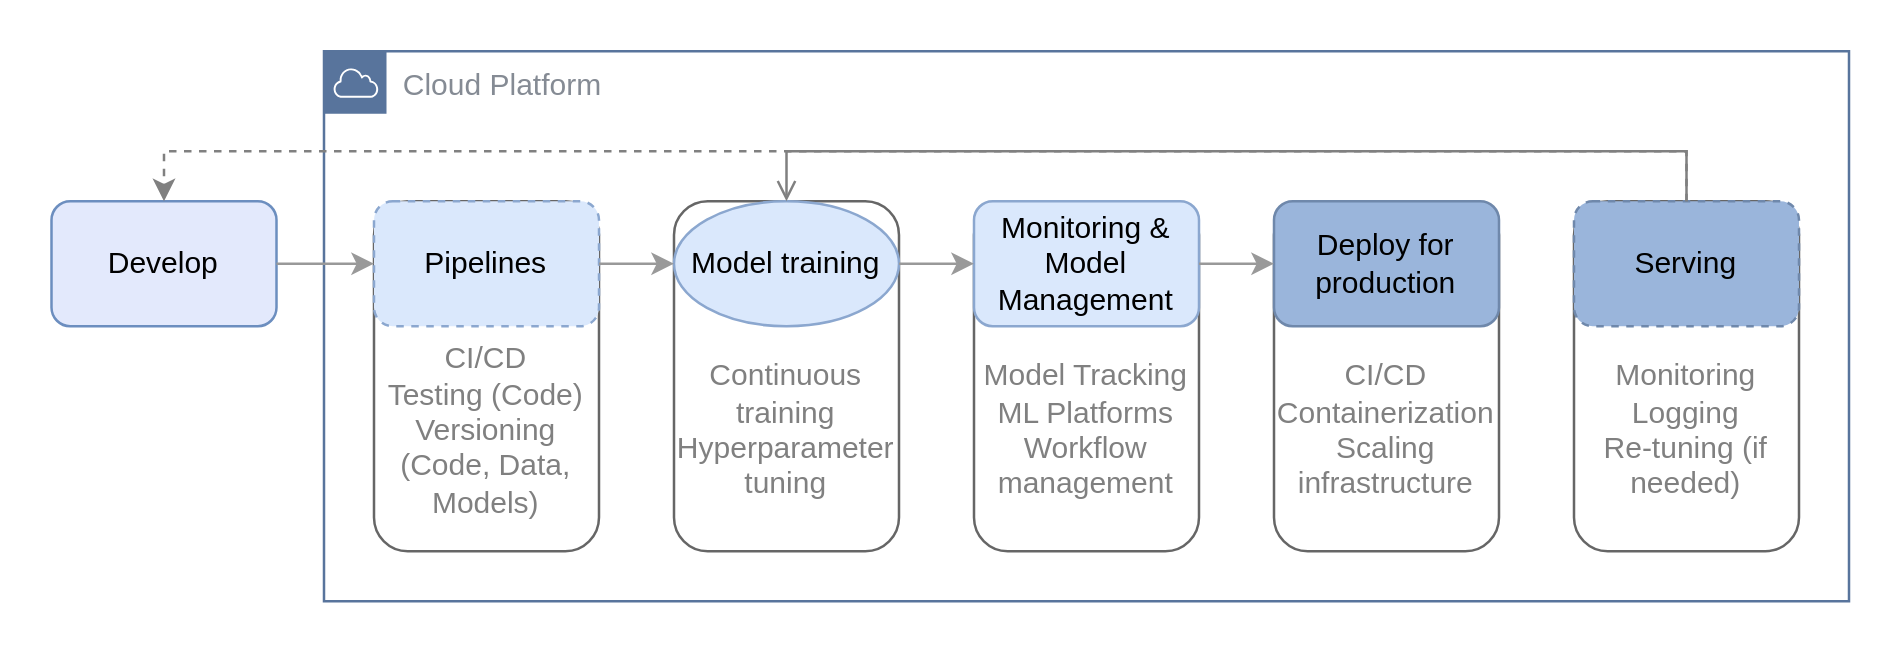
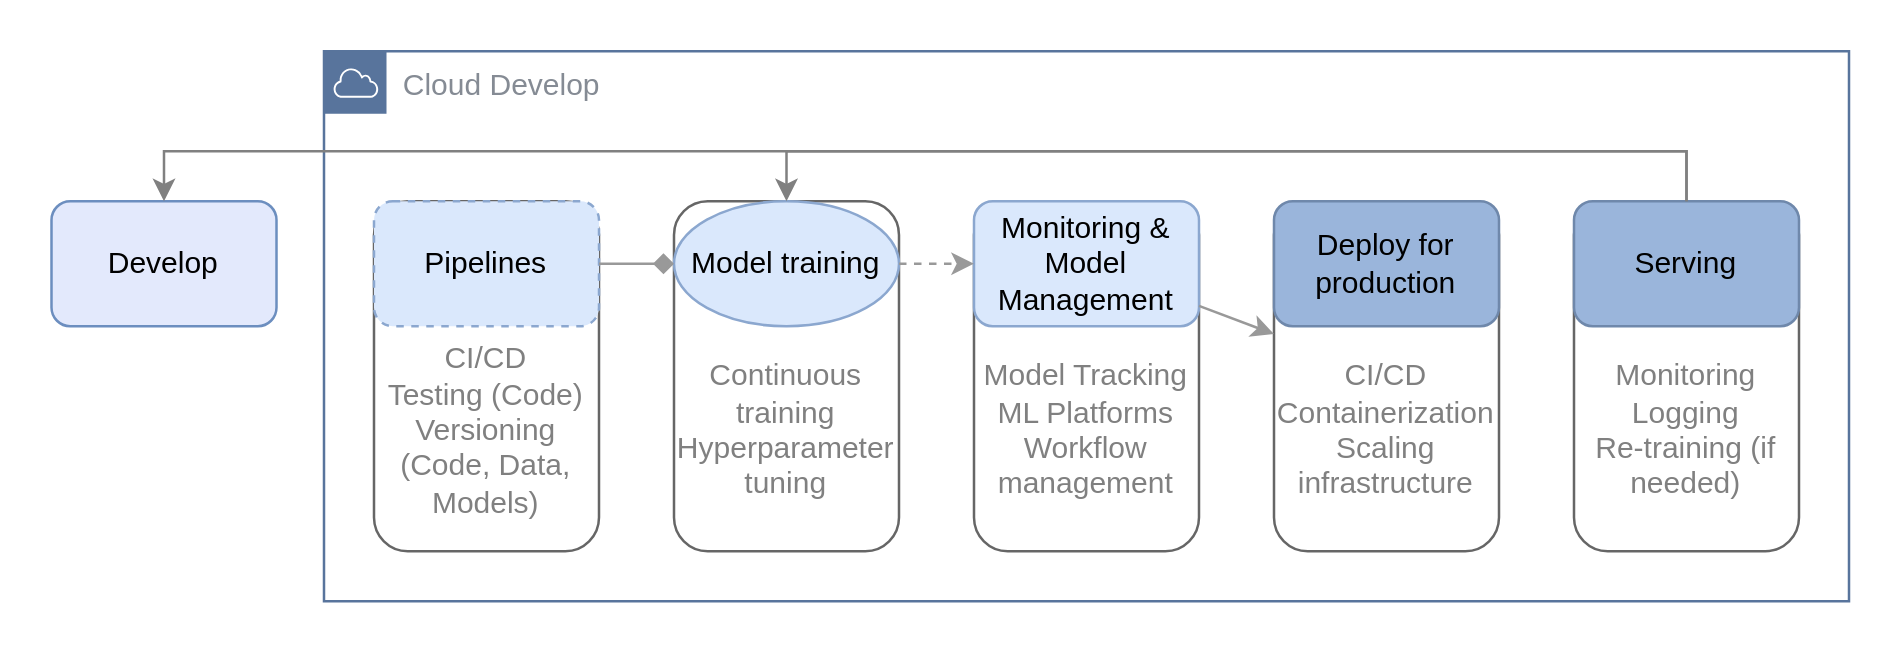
node "Cloud Platform": label "Cloud Platform" -> "Cloud Develop"
edge "Serving" -> "Develop": style dashed -> solid
edge "Serving" -> "Model training": arrowhead open -> classic
edge "Develop" -> "Pipelines": removed
edge "Pipelines" -> "Model training": arrowhead classic -> diamond
edge "Model training" -> "Monitoring & Model Management": style solid -> dashed
edge "Monitoring & Model Management" -> "Deploy for production": now "Monitoring & Model Management" -> "CI/CD Containerization Scaling infrastructure"
node "Serving": style dashed -> solid
node "Monitoring Logging Re-tuning (if needed)": label "Monitoring Logging Re-tuning (if needed)" -> "Monitoring Logging Re-training (if needed)"
